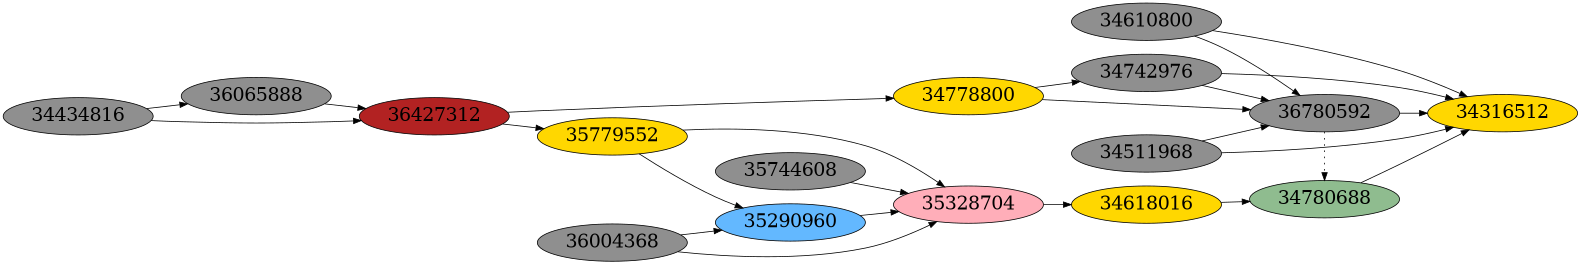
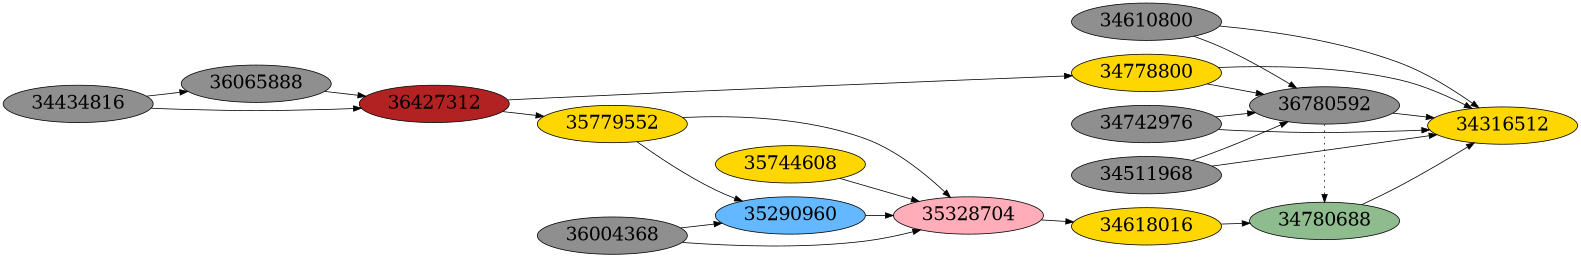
edge "34778800" -> "34742976": now "34778800" -> "34316512"
node "35744608": fillcolor grey56 -> gold
